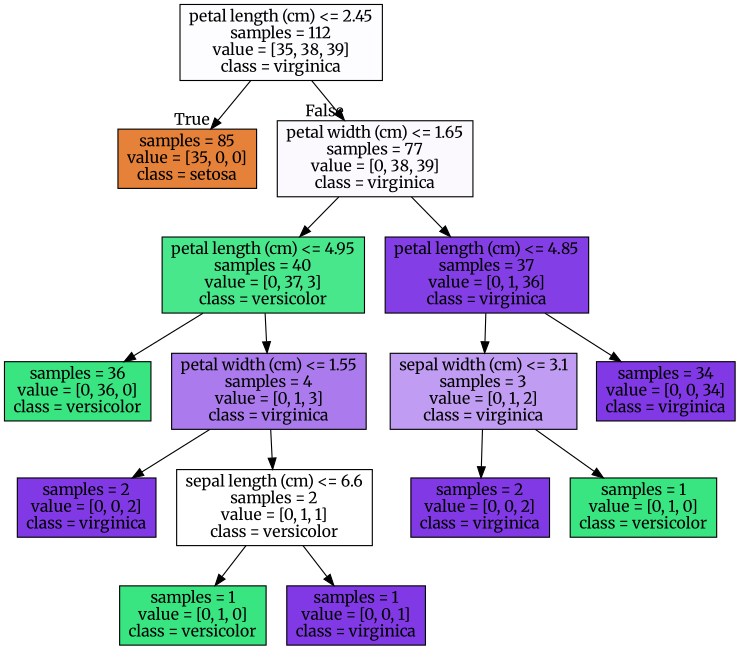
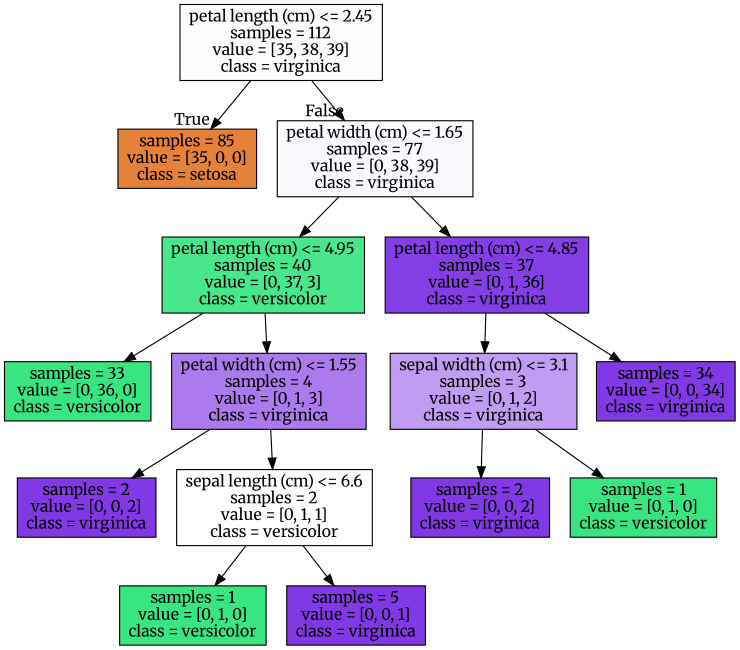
node "samples = 36 value = [0, 36, 0] class = versicolor": label "samples = 36 value = [0, 36, 0] class = versicolor" -> "samples = 33 value = [0, 36, 0] class = versicolor"
node "samples = 1 value = [0, 0, 1] class = virginica": label "samples = 1 value = [0, 0, 1] class = virginica" -> "samples = 5 value = [0, 0, 1] class = virginica"
